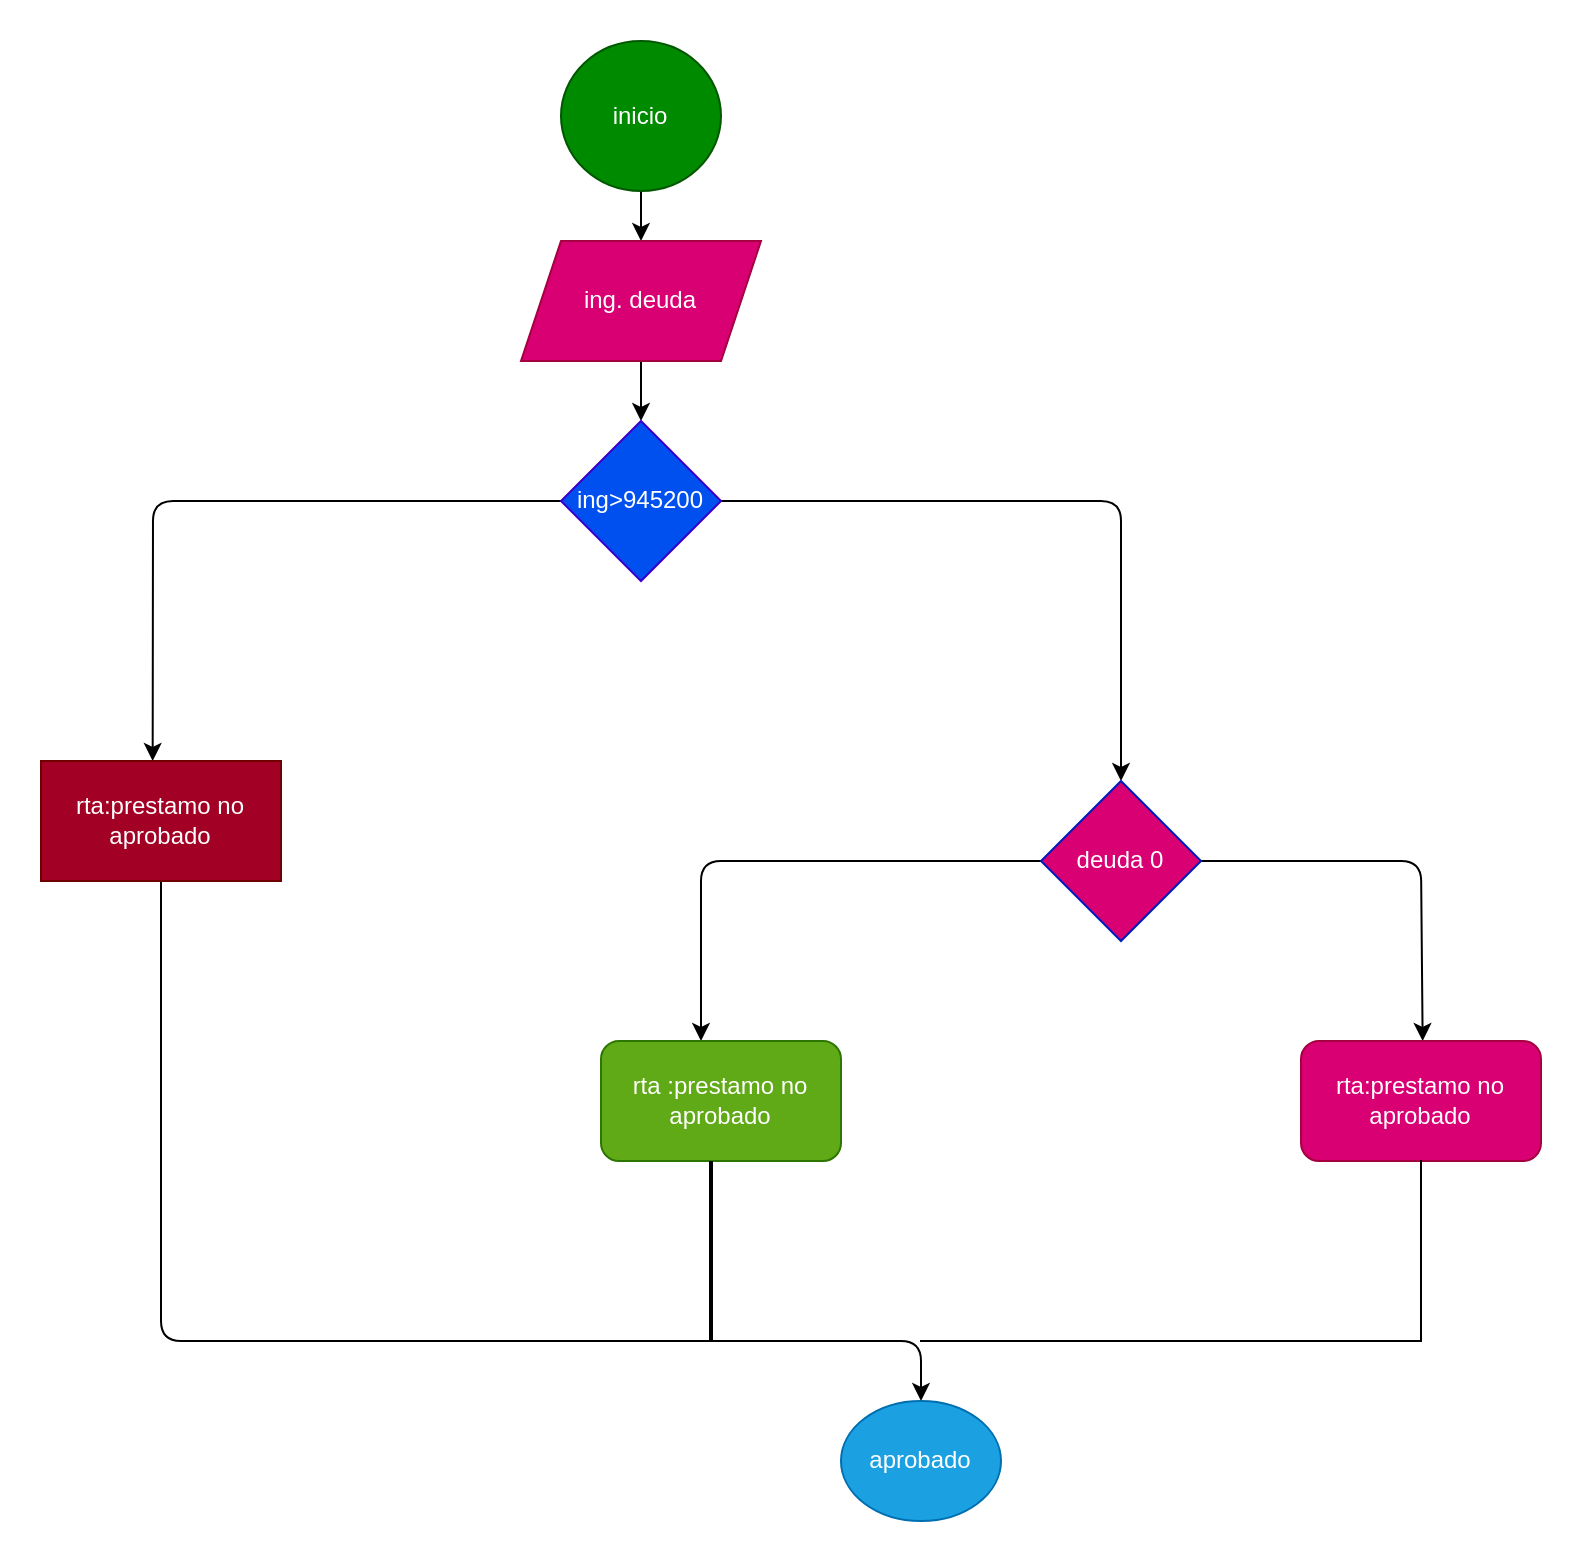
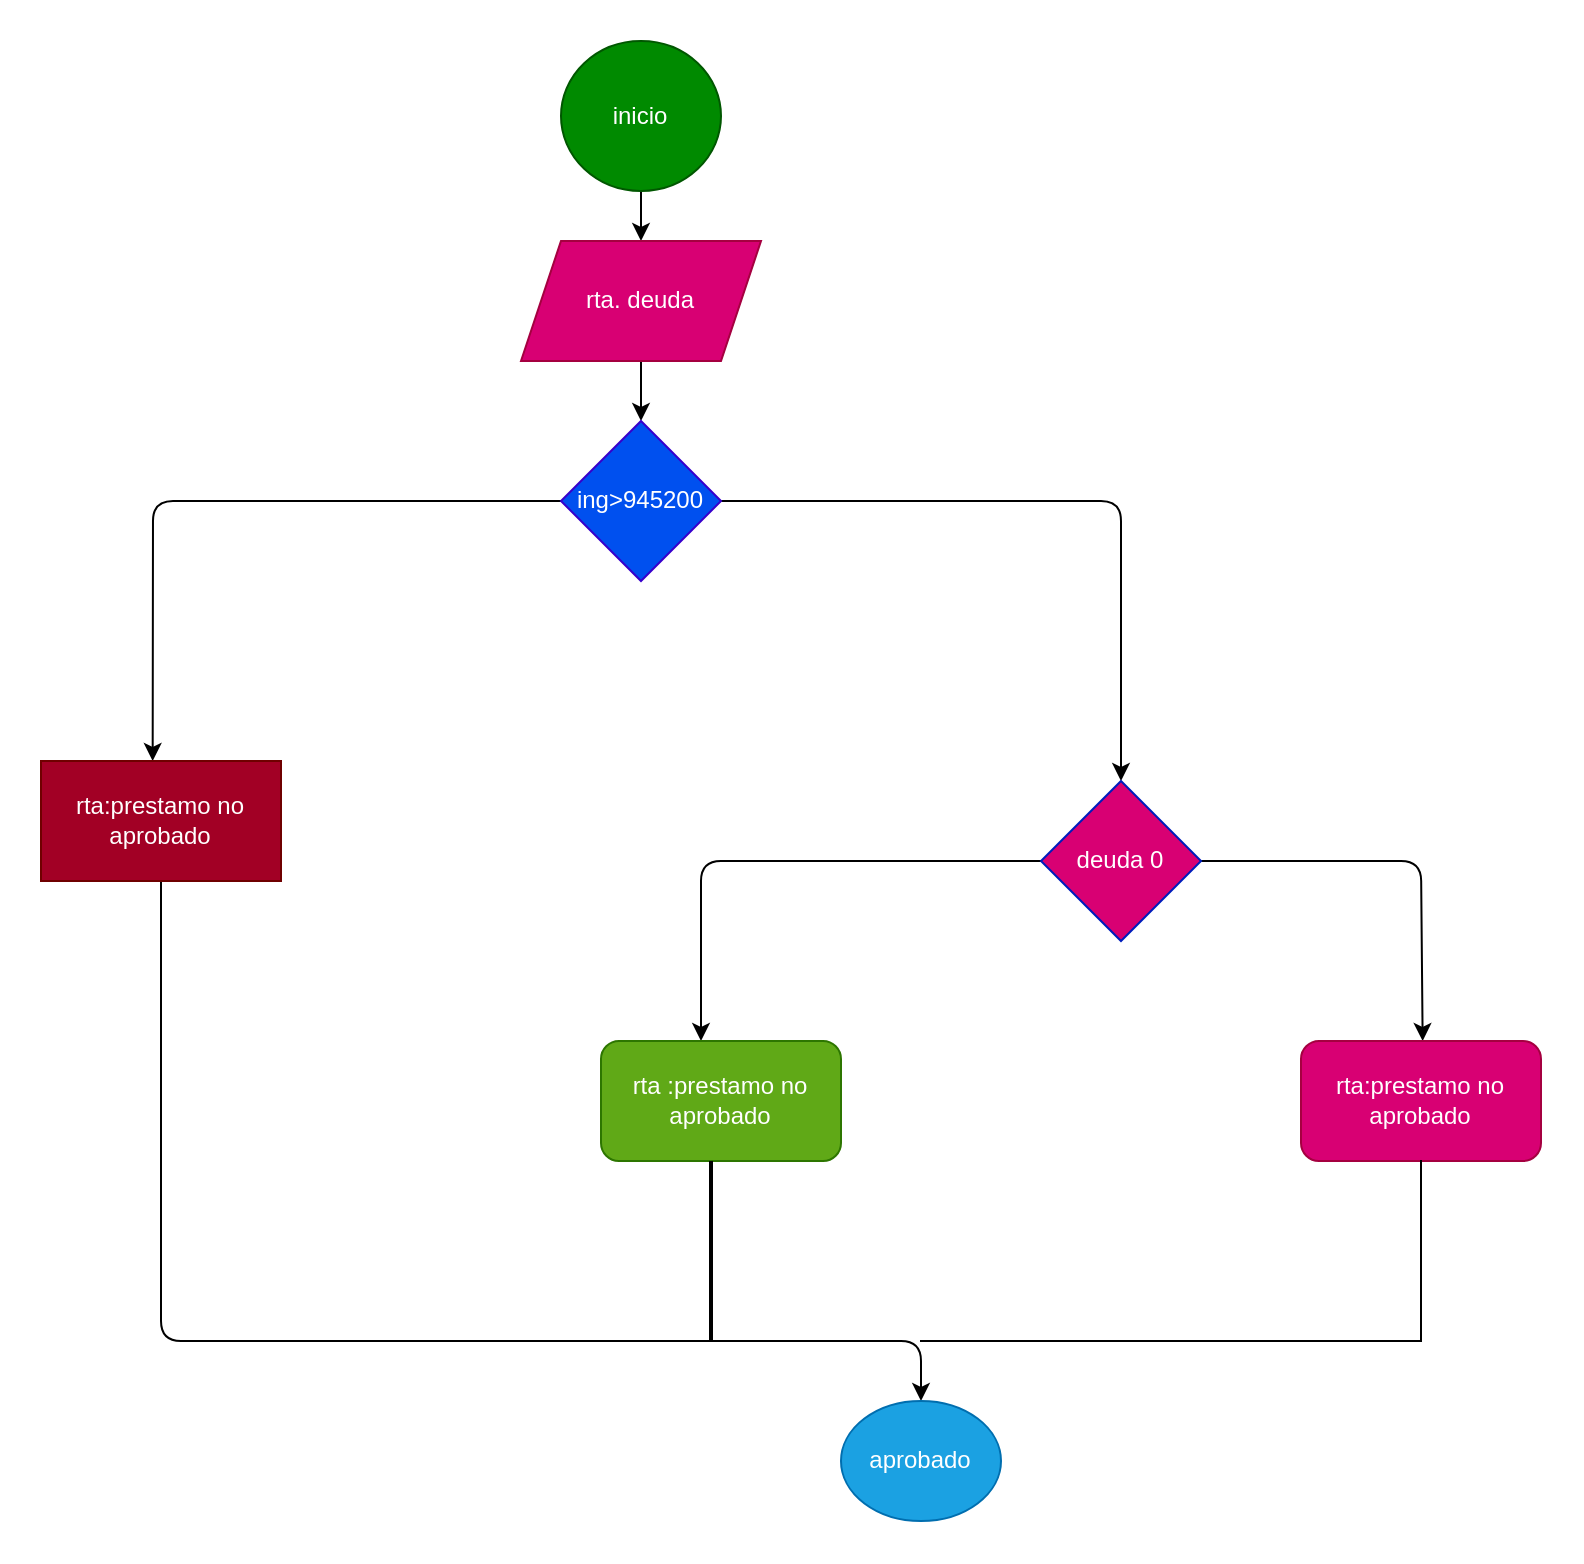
node "ing. deuda": label "ing. deuda" -> "rta. deuda"
